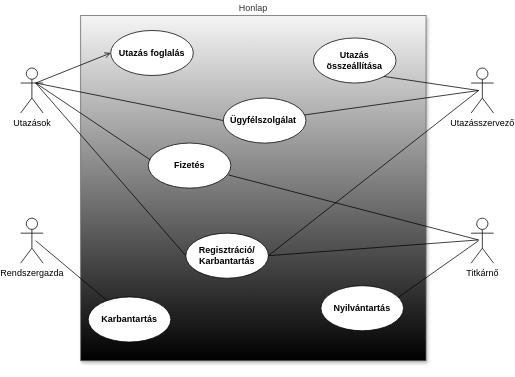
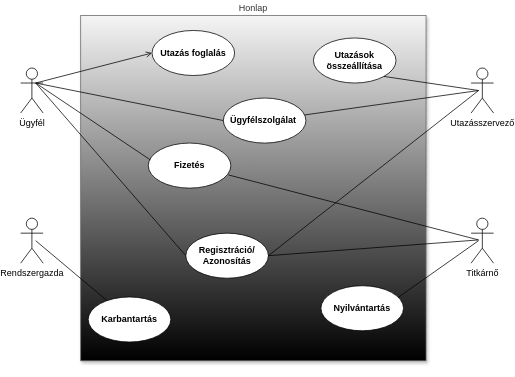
node "Utazás foglalás": moved (152, 53) -> (193, 53)
node "Utazás összeállítása": label "Utazás összeállítása" -> "Utazások összeállítása"
node "Utazások": label "Utazások" -> "Ügyfél"
node "Regisztráció/ Karbantartás": label "Regisztráció/ Karbantartás" -> "Regisztráció/ Azonosítás"
